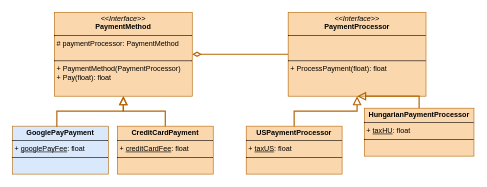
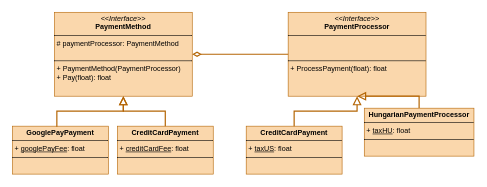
node "USPaymentProcessor + taxUS: float": label "USPaymentProcessor + taxUS: float" -> "CreditCardPayment + taxUS: float"
node "GooglePayPayment + googlePayFee: float": fillcolor #dae8fc -> #fad7ac
